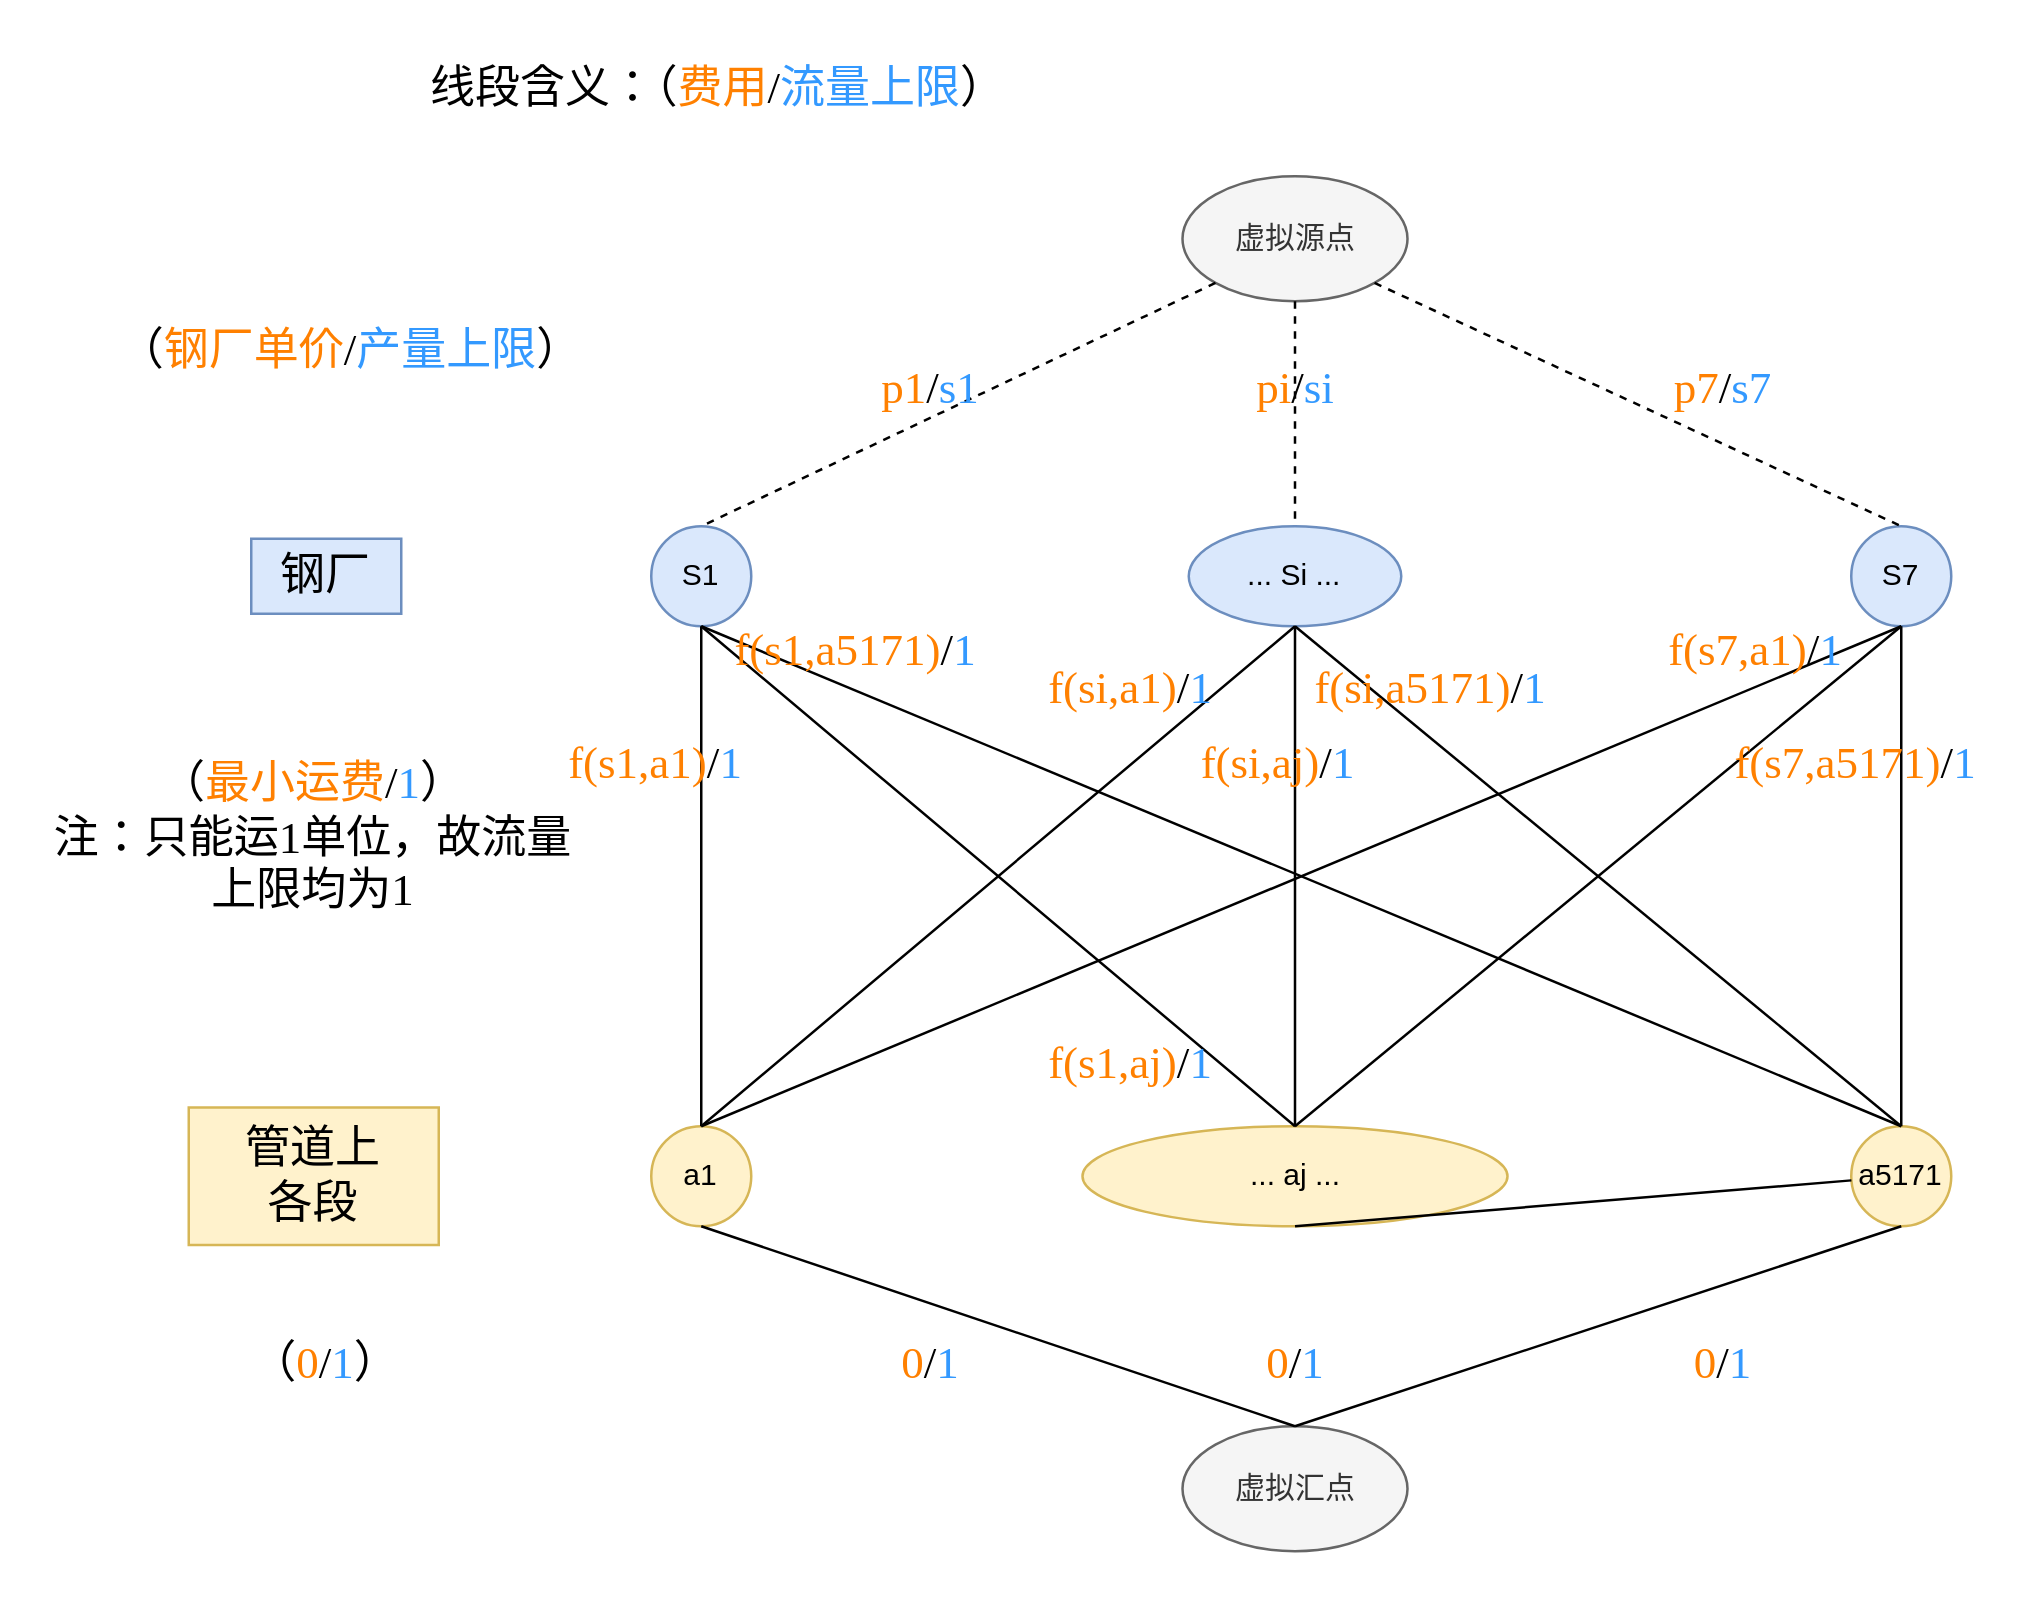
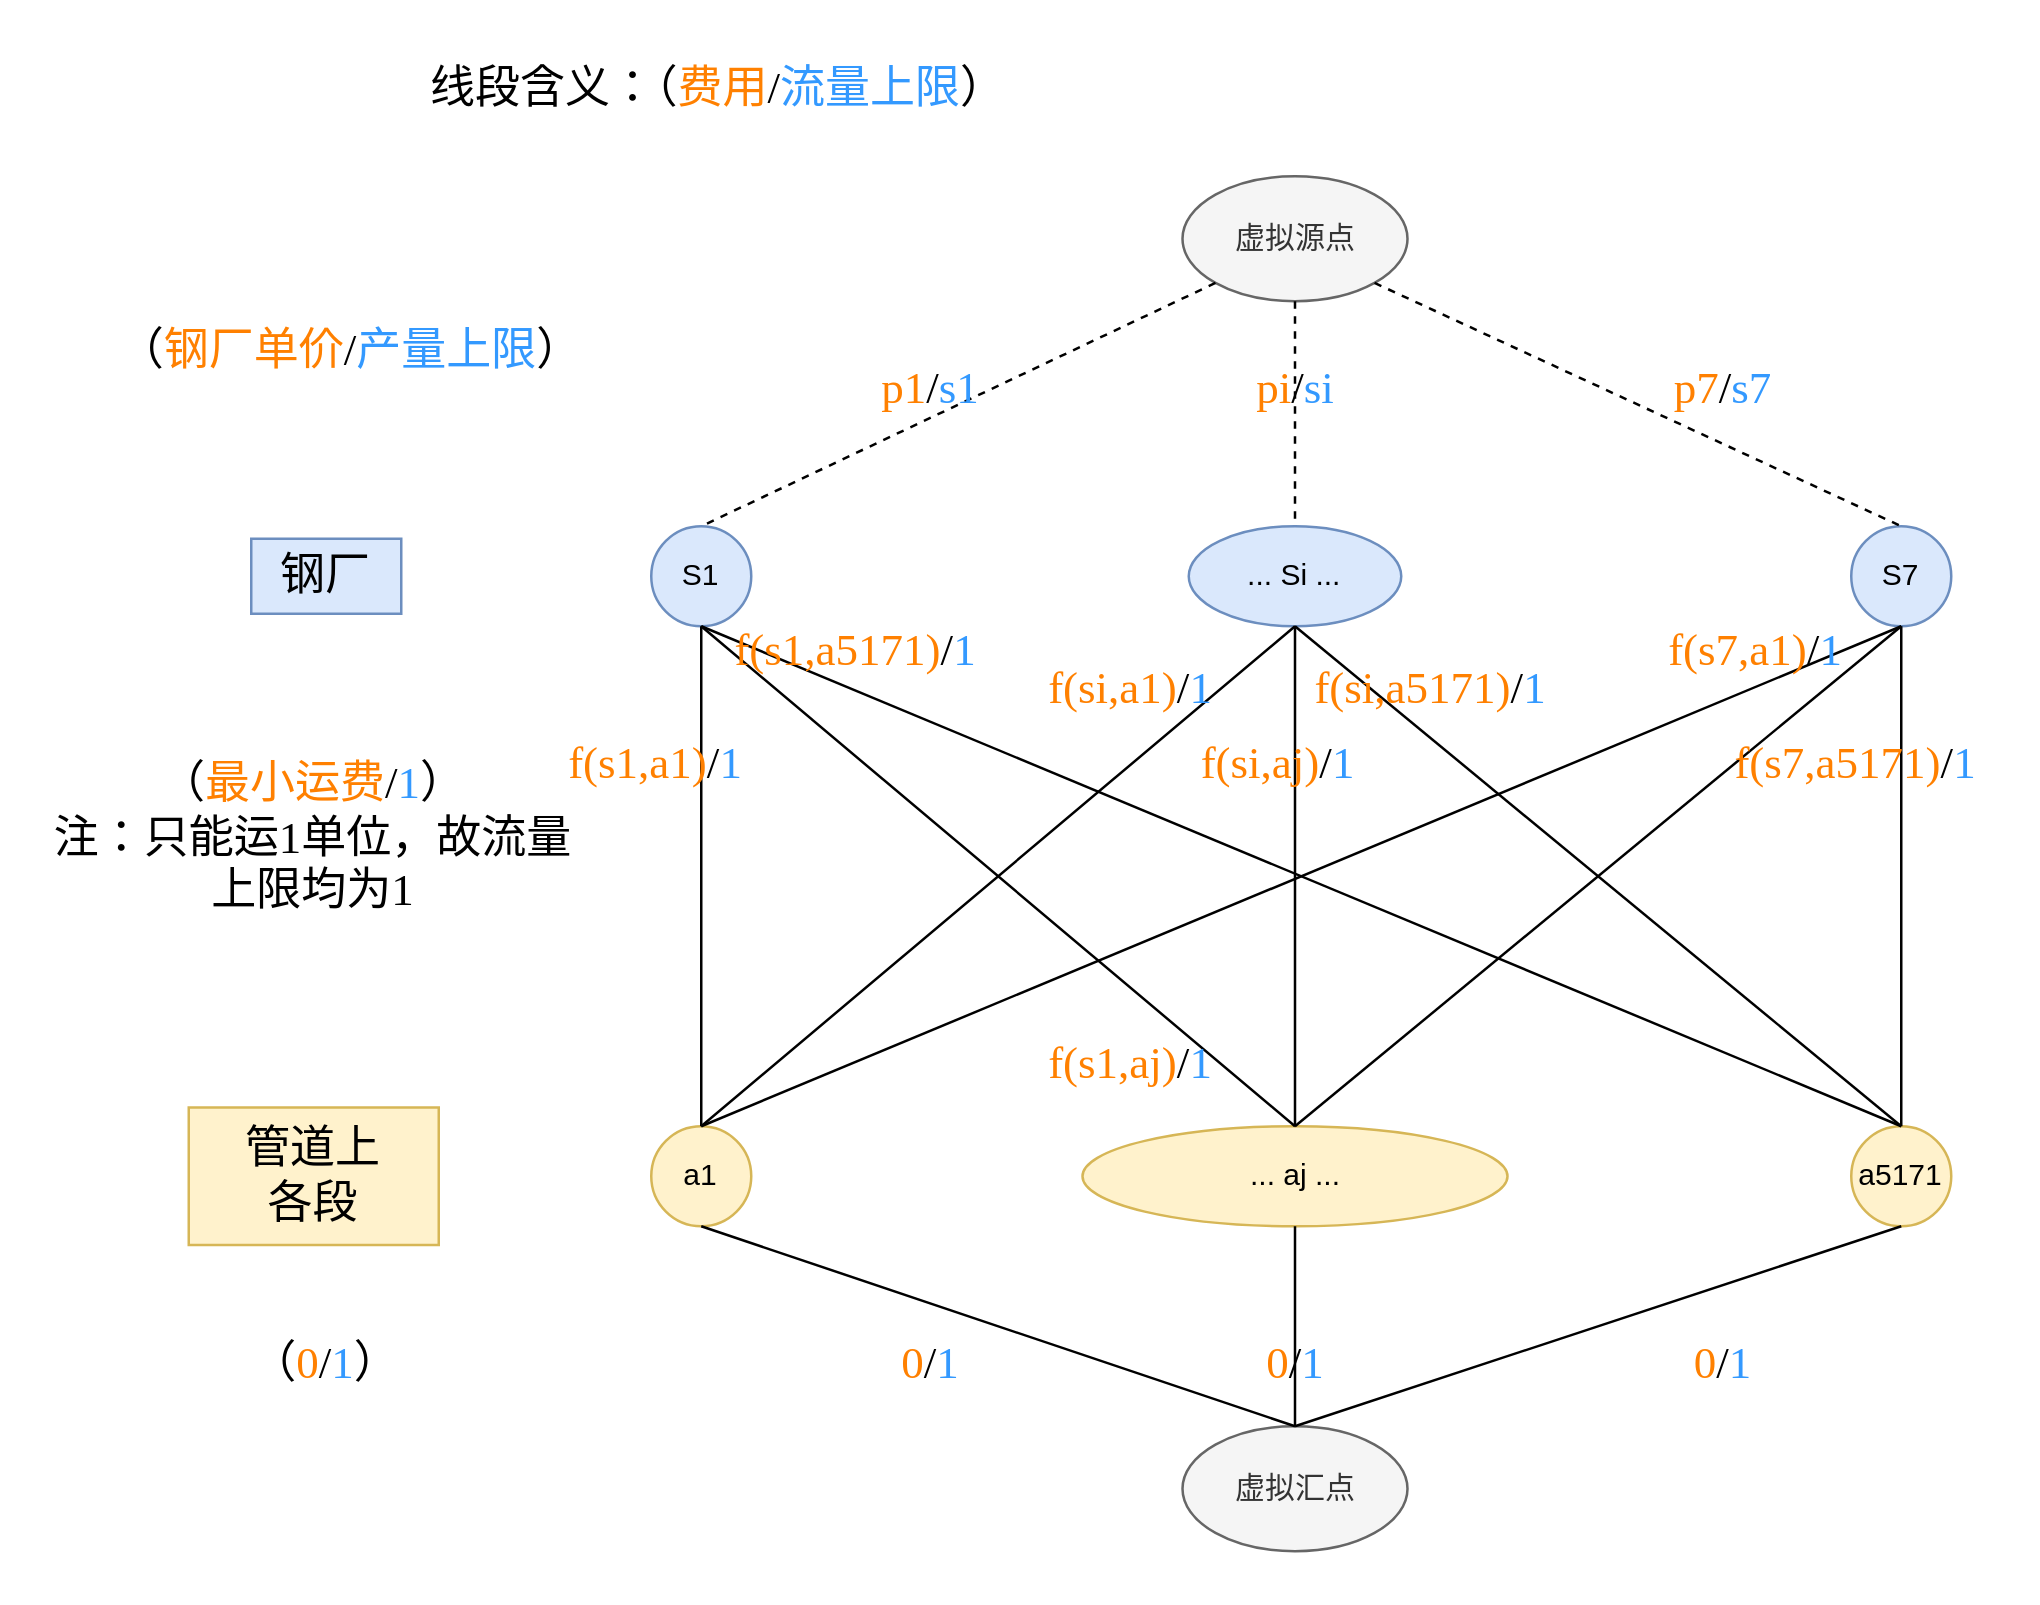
edge "... aj ..." -- "a5171": now "... aj ..." -- "虚拟汇点"
